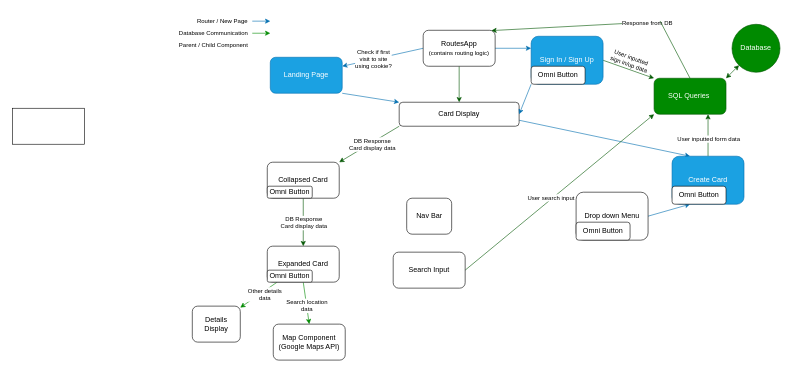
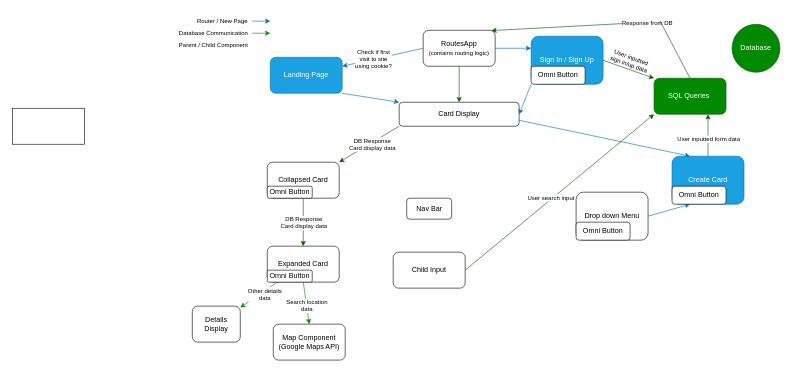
edge "Database" -- "SQL Queries": removed
node "Nav Bar": size 45x36 -> 45x21
node "Search Input": label "Search Input" -> "Child Input"
